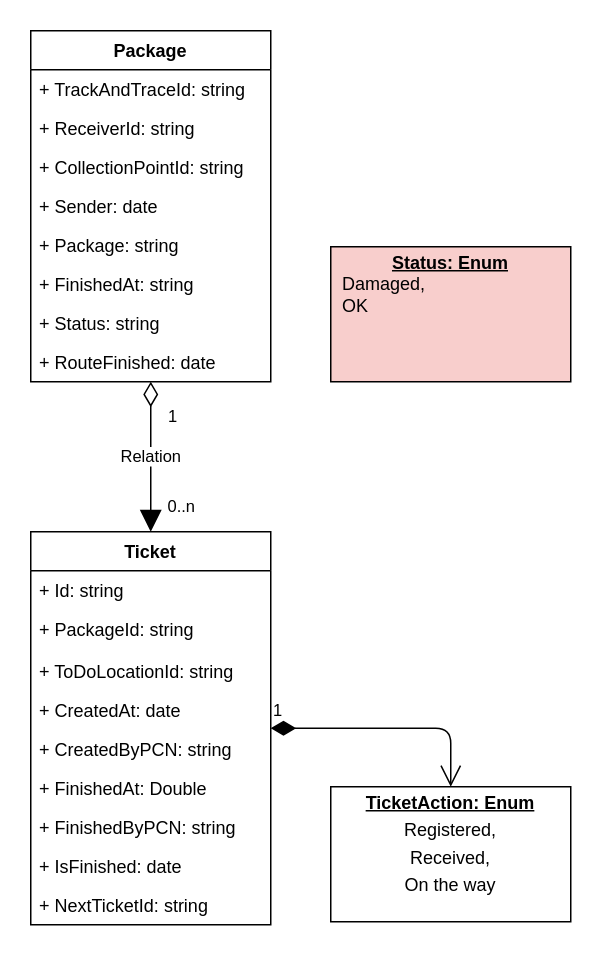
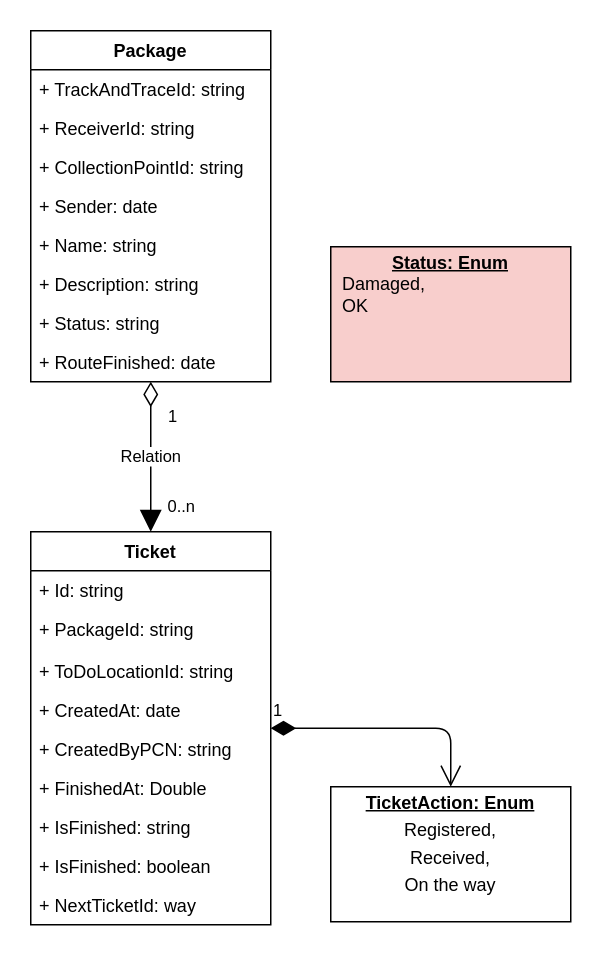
node "+ Package: string": label "+ Package: string" -> "+ Name: string"
node "+ FinishedAt: string": label "+ FinishedAt: string" -> "+ Description: string"
node "+ FinishedByPCN: string": label "+ FinishedByPCN: string" -> "+ IsFinished: string"
node "+ IsFinished: date": label "+ IsFinished: date" -> "+ IsFinished: boolean"
node "+ NextTicketId: string": label "+ NextTicketId: string" -> "+ NextTicketId: way"
